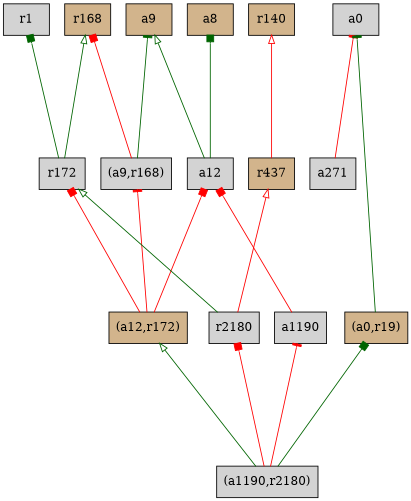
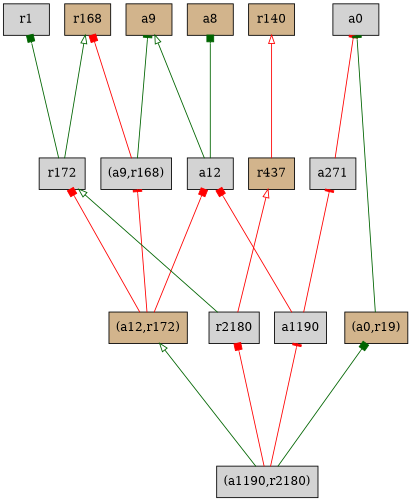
edge "a1190" -> "a271": added
